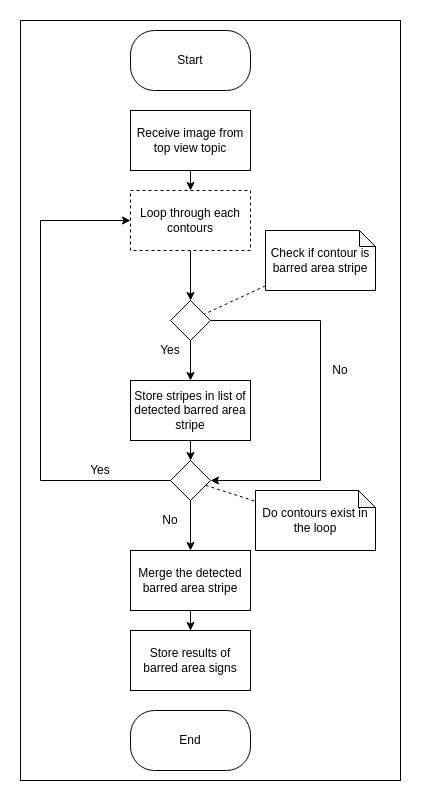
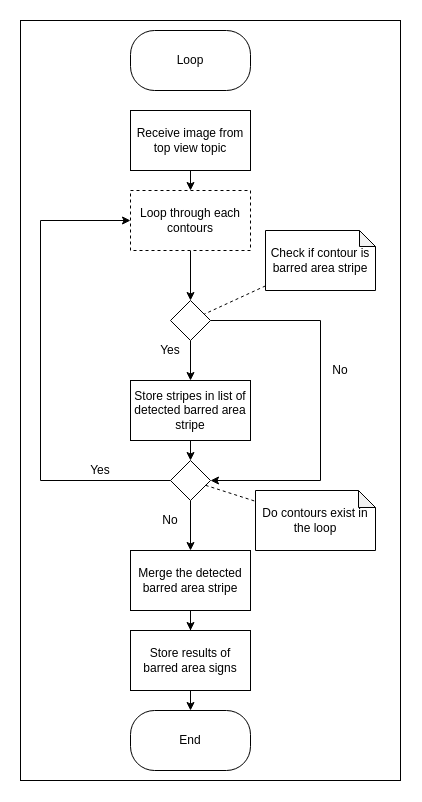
node "Start": label "Start" -> "Loop"
edge "Store results of barred area signs" -> "End": added
